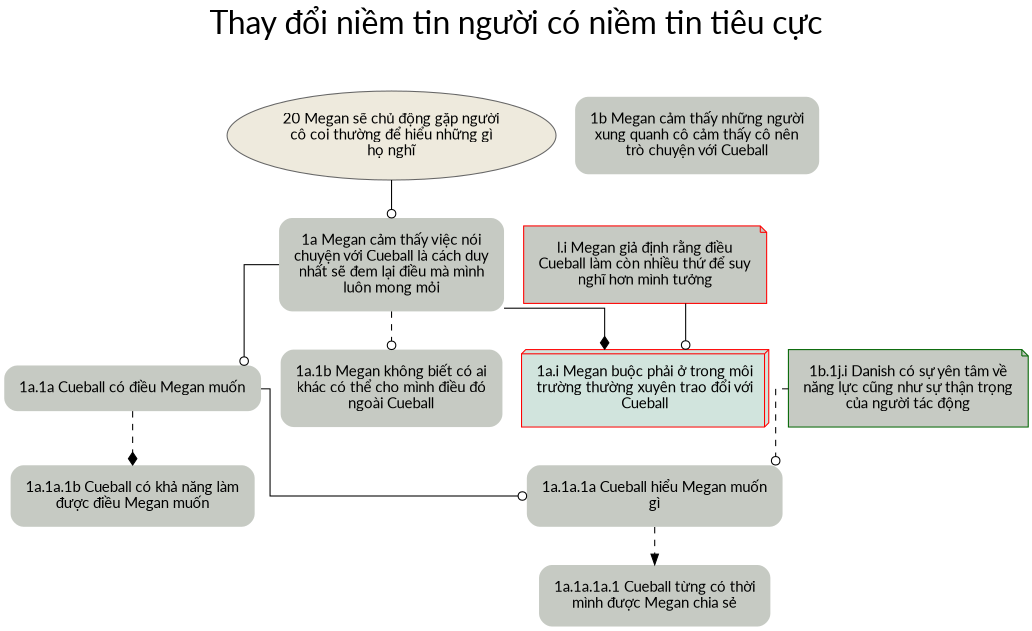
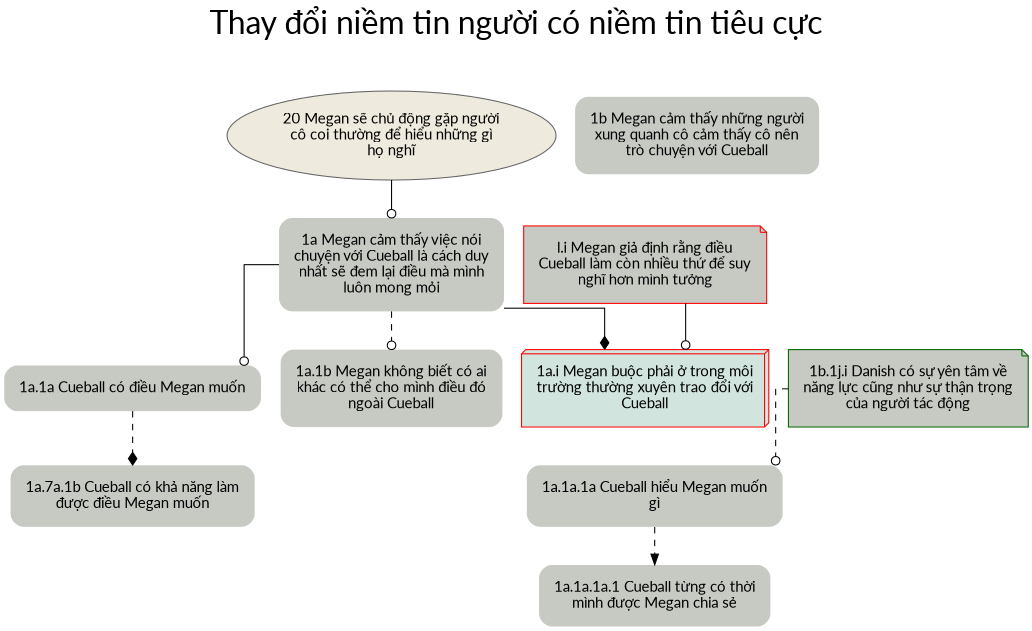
node "1a.1a.1b Cueball có khả năng làm được điều Megan muốn": label "1a.1a.1b Cueball có khả năng làm được điều Megan muốn" -> "1a.7a.1b Cueball có khả năng làm được điều Megan muốn"
edge "1a.1a Cueball có điều Megan muốn" -> "1a.1a.1a Cueball hiểu Megan muốn gì": removed
